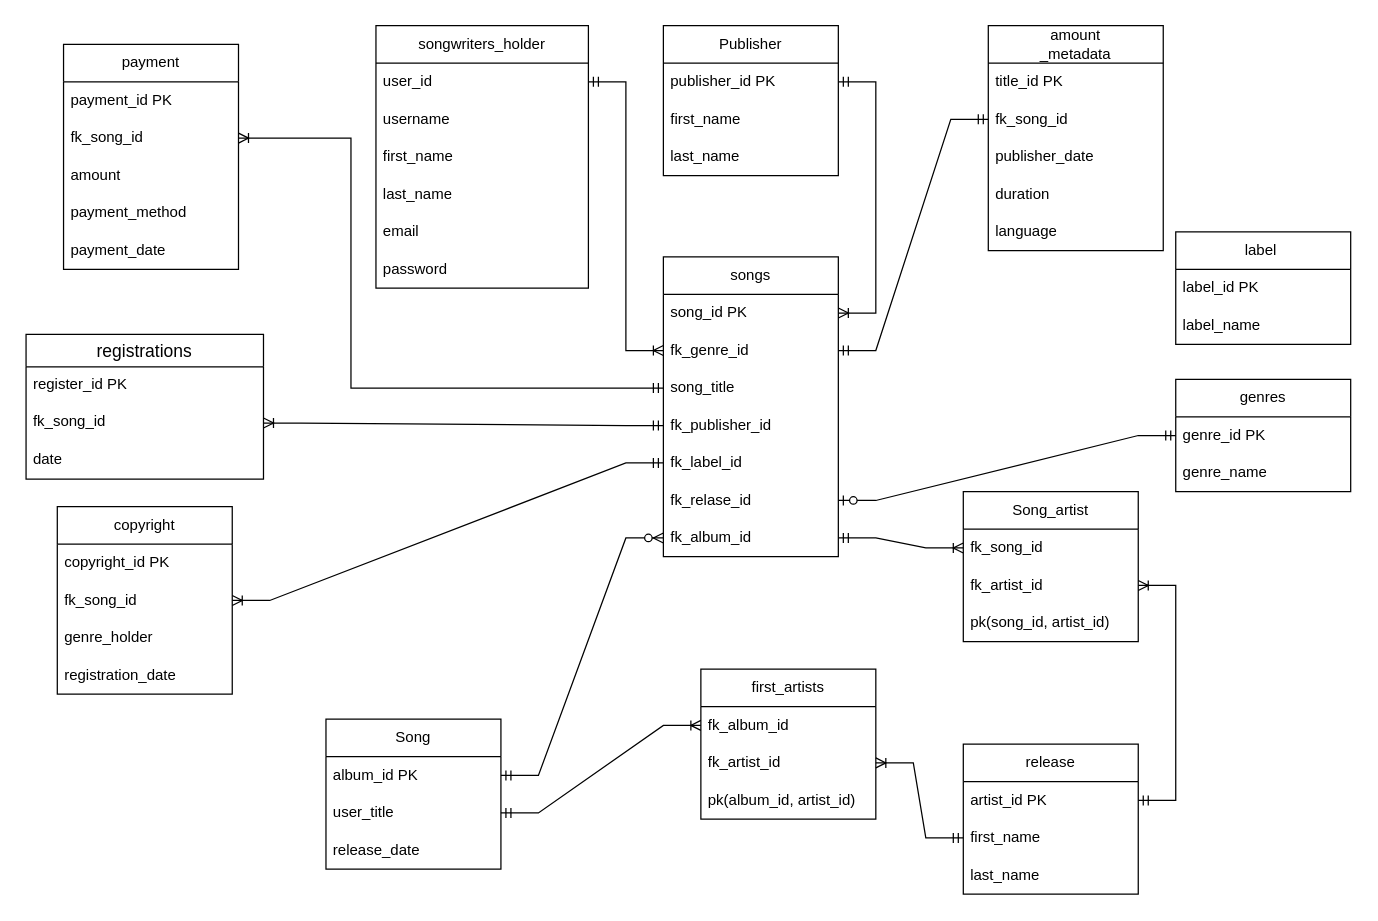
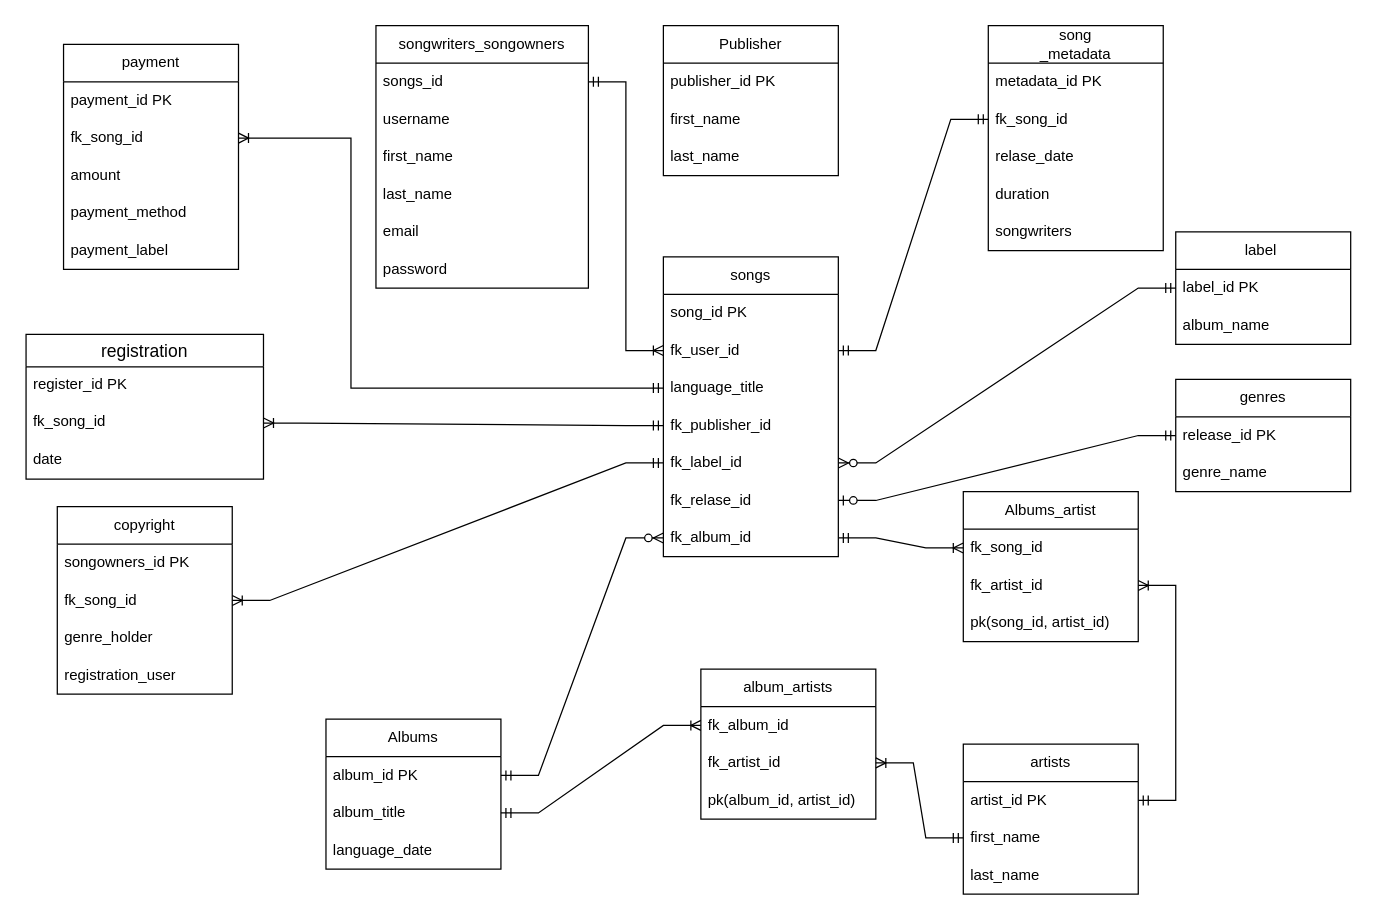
node "songwriters_holder": label "songwriters_holder" -> "songwriters_songowners"
node "amount _metadata": label "amount _metadata" -> "song _metadata"
node "user_id": label "user_id" -> "songs_id"
node "title_id PK": label "title_id PK" -> "metadata_id PK"
node "publisher_date": label "publisher_date" -> "relase_date"
edge "publisher_id PK" -- "song_id PK": removed
node "language": label "language" -> "songwriters"
node "payment_date": label "payment_date" -> "payment_label"
node "label_name": label "label_name" -> "album_name"
node "fk_genre_id": label "fk_genre_id" -> "fk_user_id"
node "registrations": label "registrations" -> "registration"
edge "label_id PK" -- "fk_label_id": added
node "song_title": label "song_title" -> "language_title"
node "genre_id PK": label "genre_id PK" -> "release_id PK"
node "Song_artist": label "Song_artist" -> "Albums_artist"
node "copyright_id PK": label "copyright_id PK" -> "songowners_id PK"
node "registration_date": label "registration_date" -> "registration_user"
node "first_artists": label "first_artists" -> "album_artists"
node "Song": label "Song" -> "Albums"
node "release": label "release" -> "artists"
node "user_title": label "user_title" -> "album_title"
node "release_date": label "release_date" -> "language_date"
